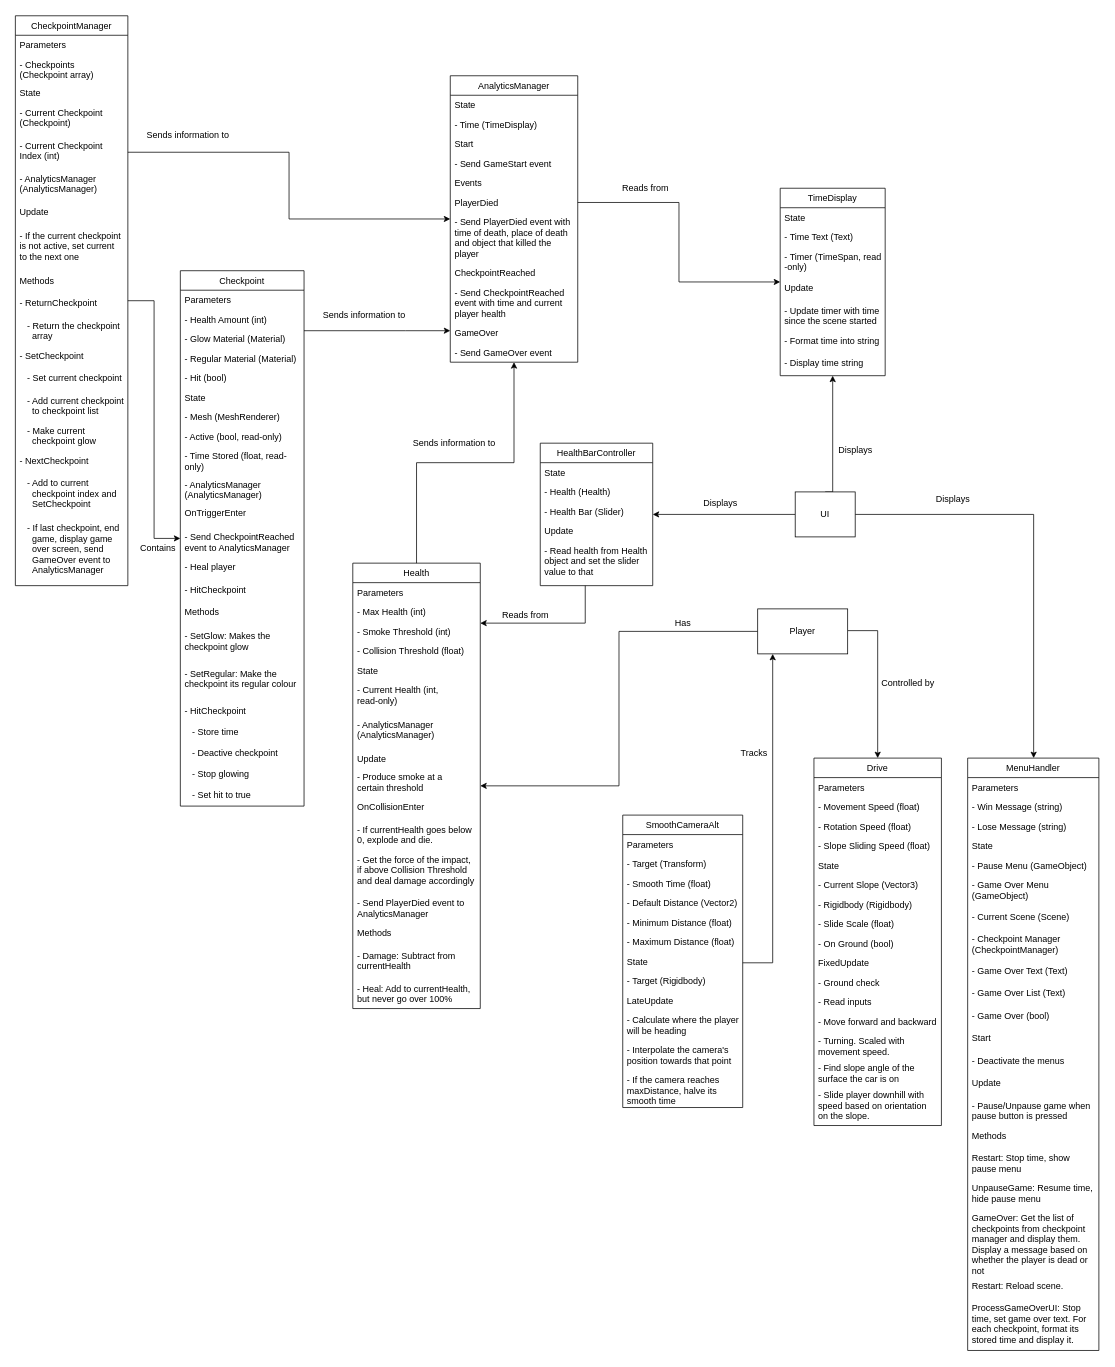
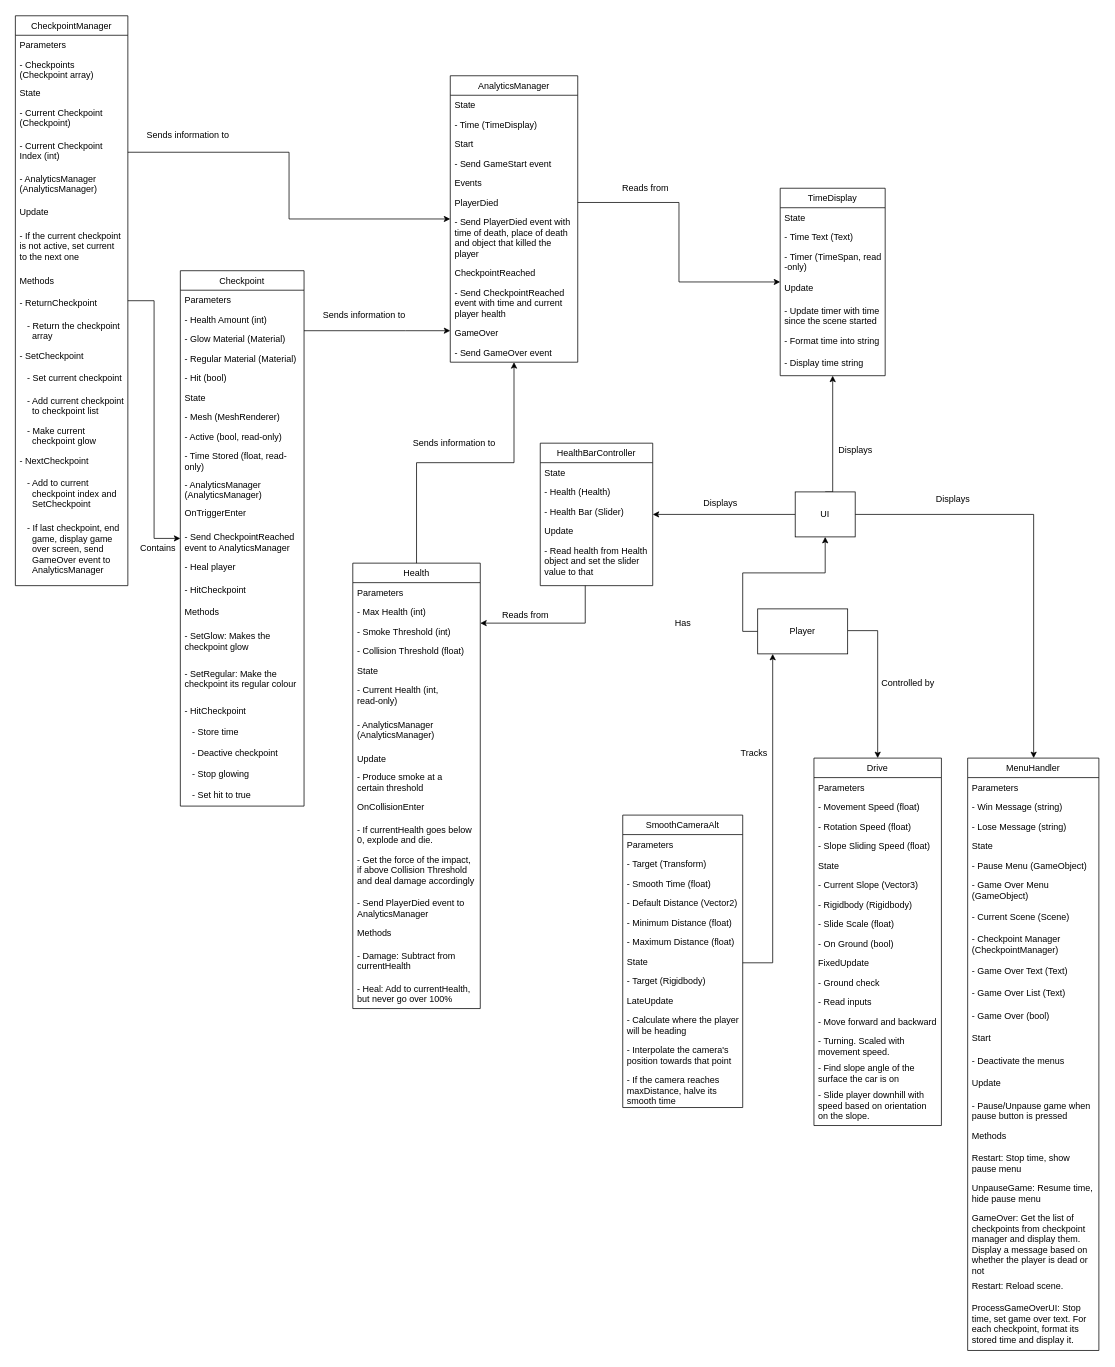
edge "Player" -> "Health": now "Player" -> "UI"
